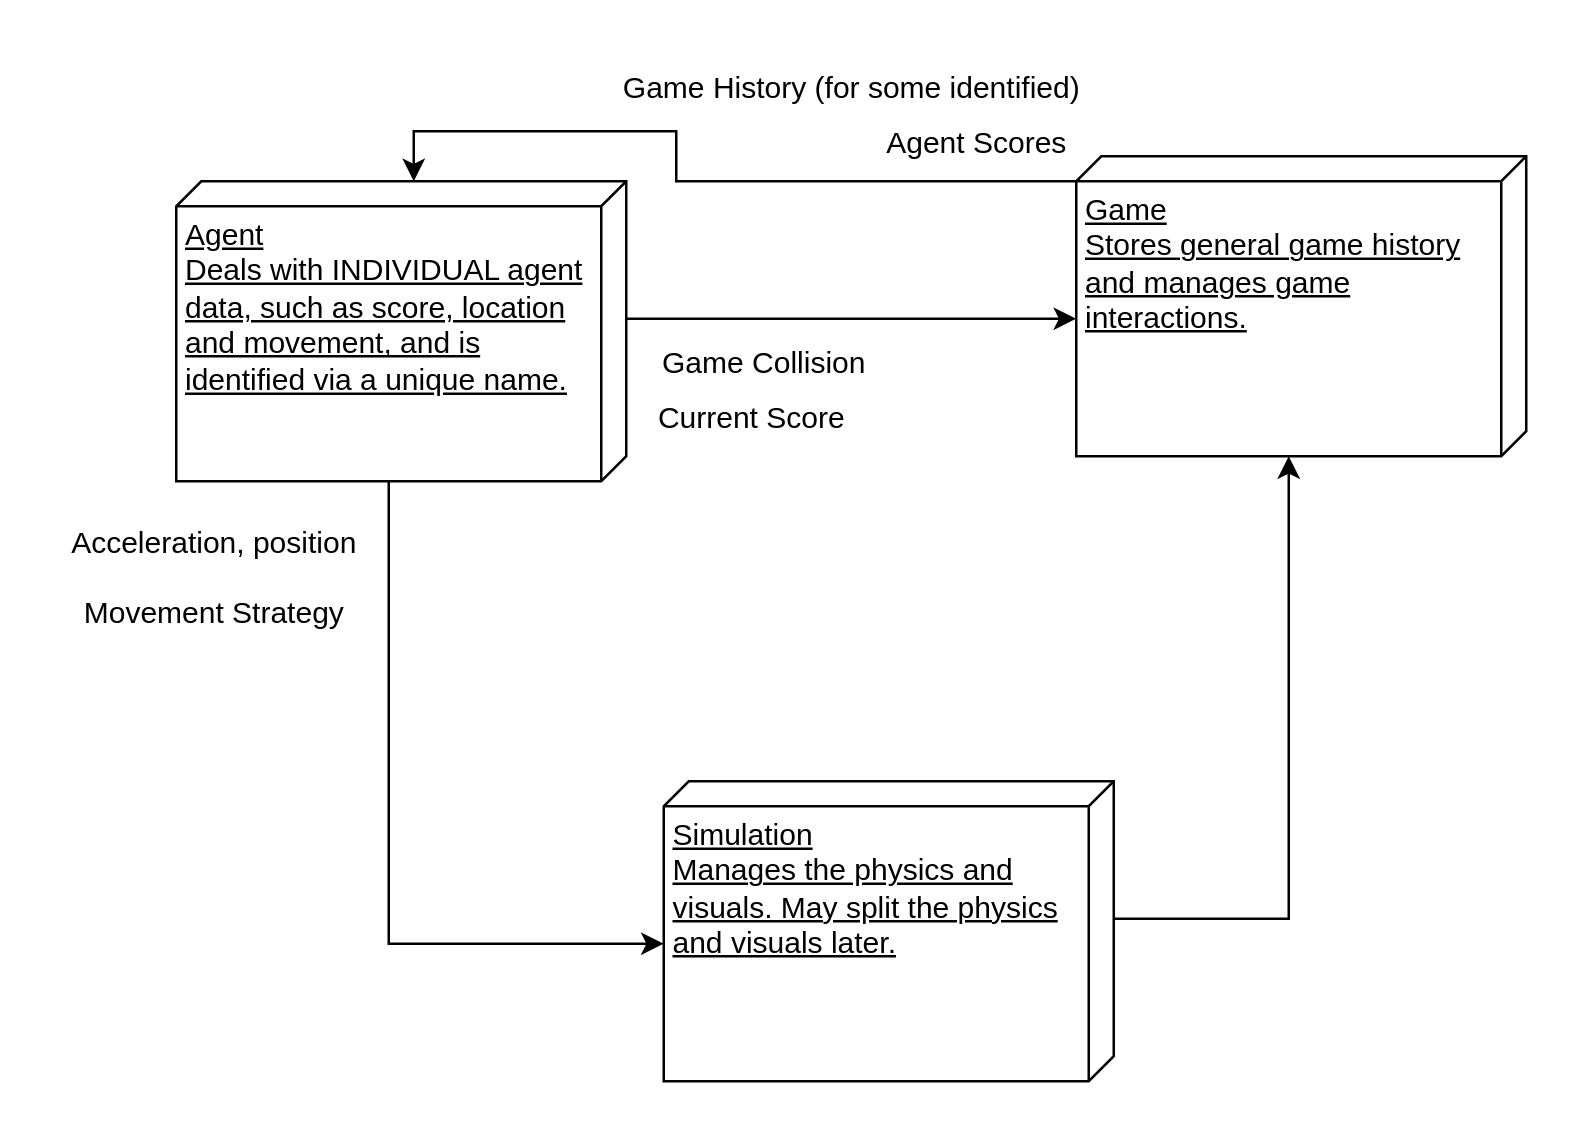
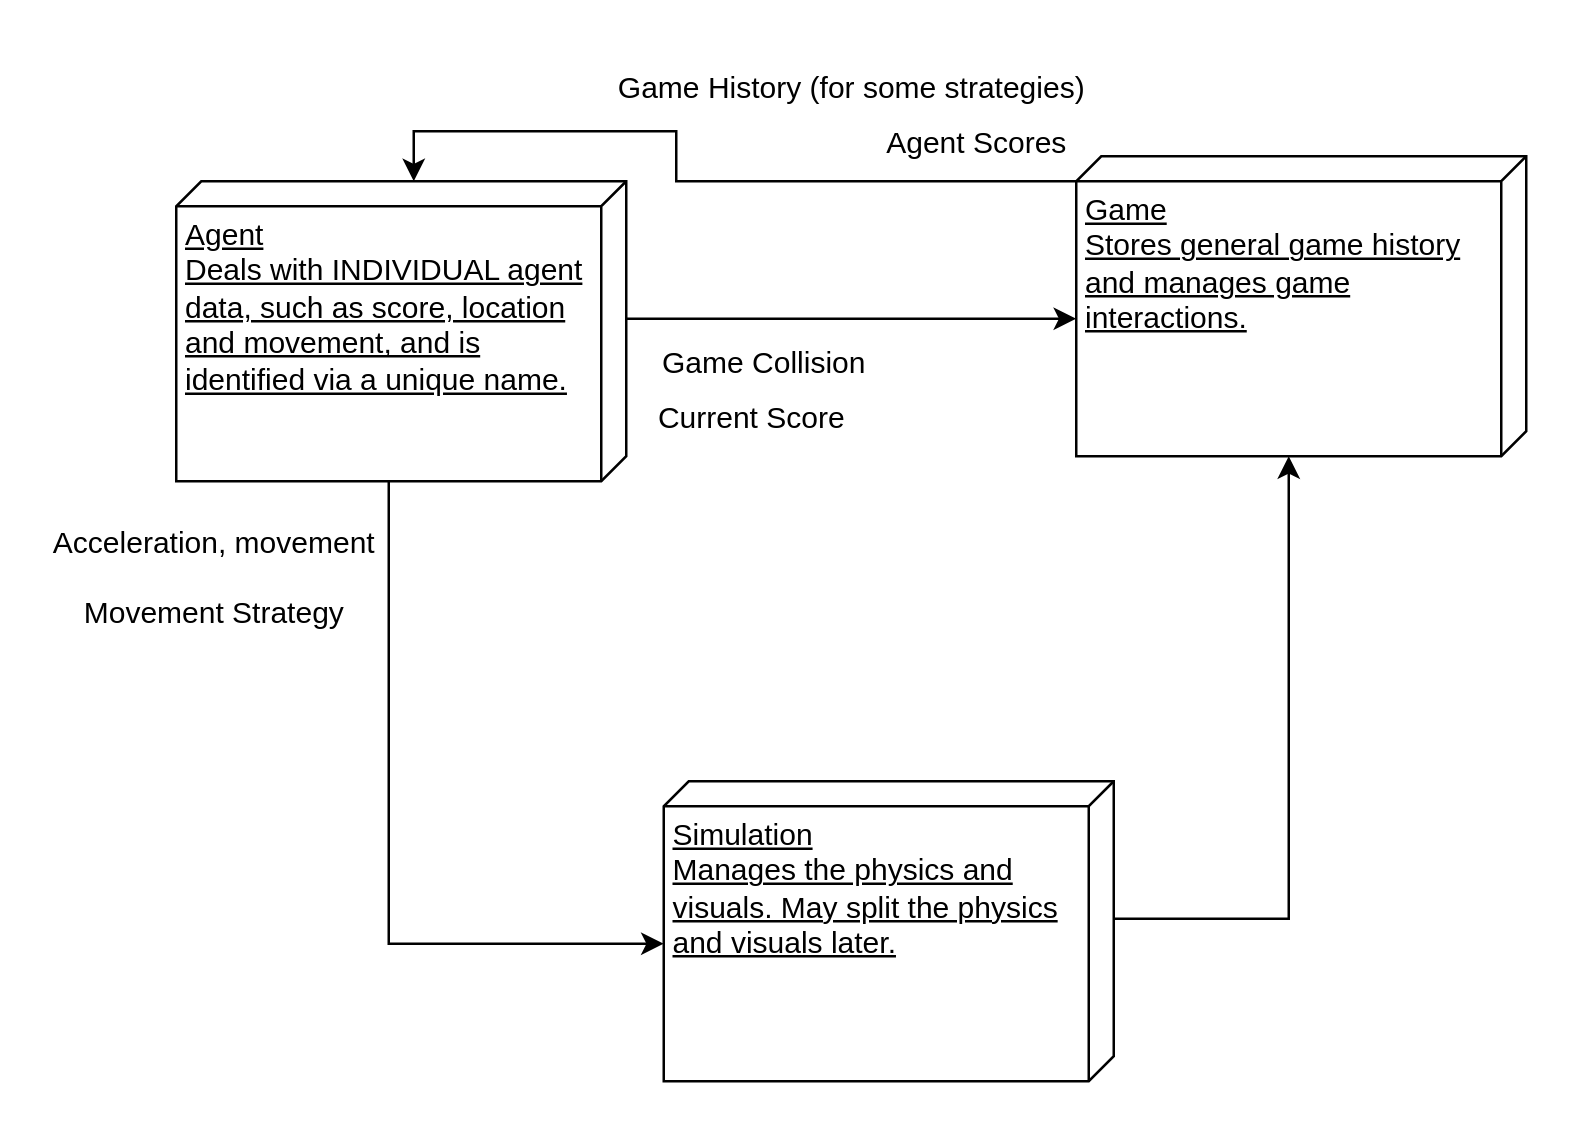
node "Game History (for some identified)": label "Game History (for some identified)" -> "Game History (for some strategies)"
node "Acceleration, position": label "Acceleration, position" -> "Acceleration, movement"
